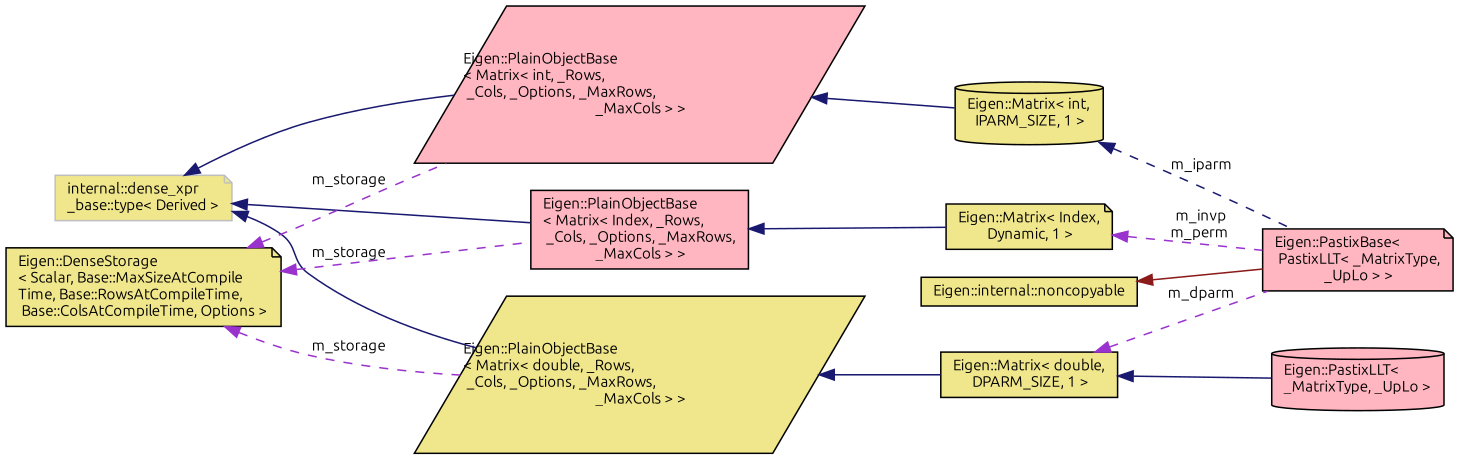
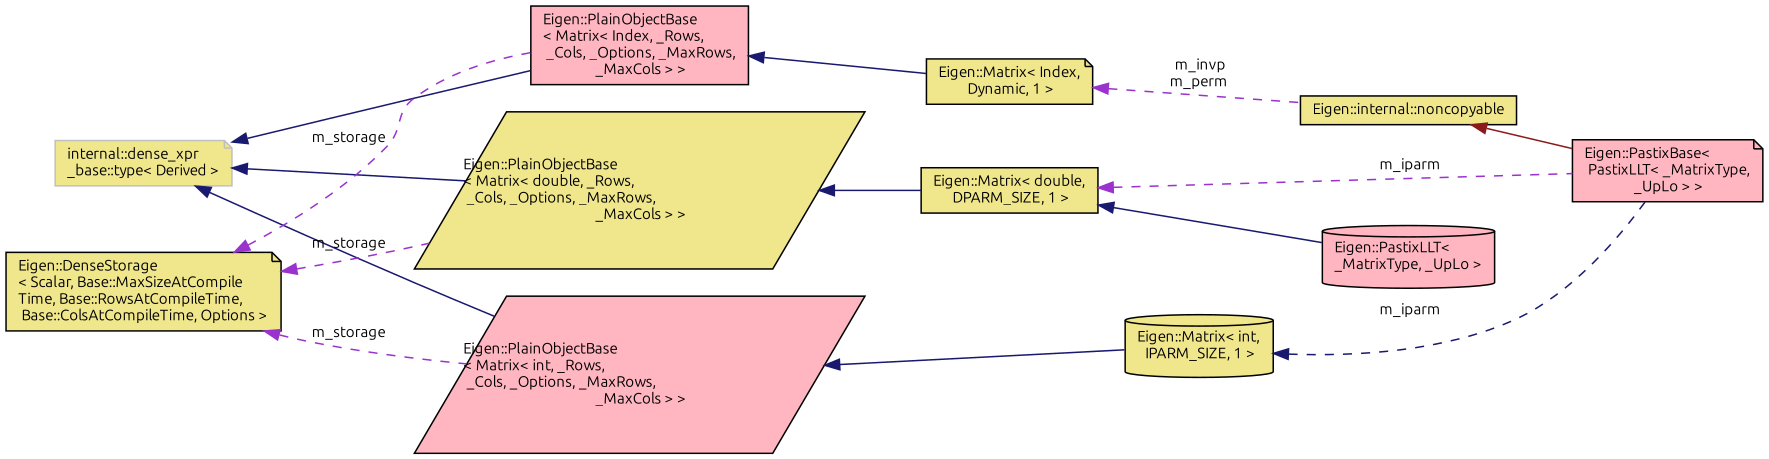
edge "Eigen::PastixBase< PastixLLT< _MatrixType, _UpLo > >" -> "Eigen::Matrix< Index, Dynamic, 1 >": now "Eigen::internal::noncopyable" -> "Eigen::Matrix< Index, Dynamic, 1 >"
edge "Eigen::PastixBase< PastixLLT< _MatrixType, _UpLo > >" -> "Eigen::Matrix< double, DPARM_SIZE, 1 >": label " m_dparm" -> " m_iparm"
